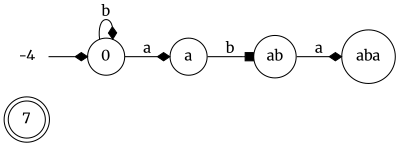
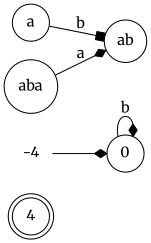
edge "0" -> "a": removed, label "a"
edge "ab" -> "aba": reversed
node "7": label "7" -> "4"
